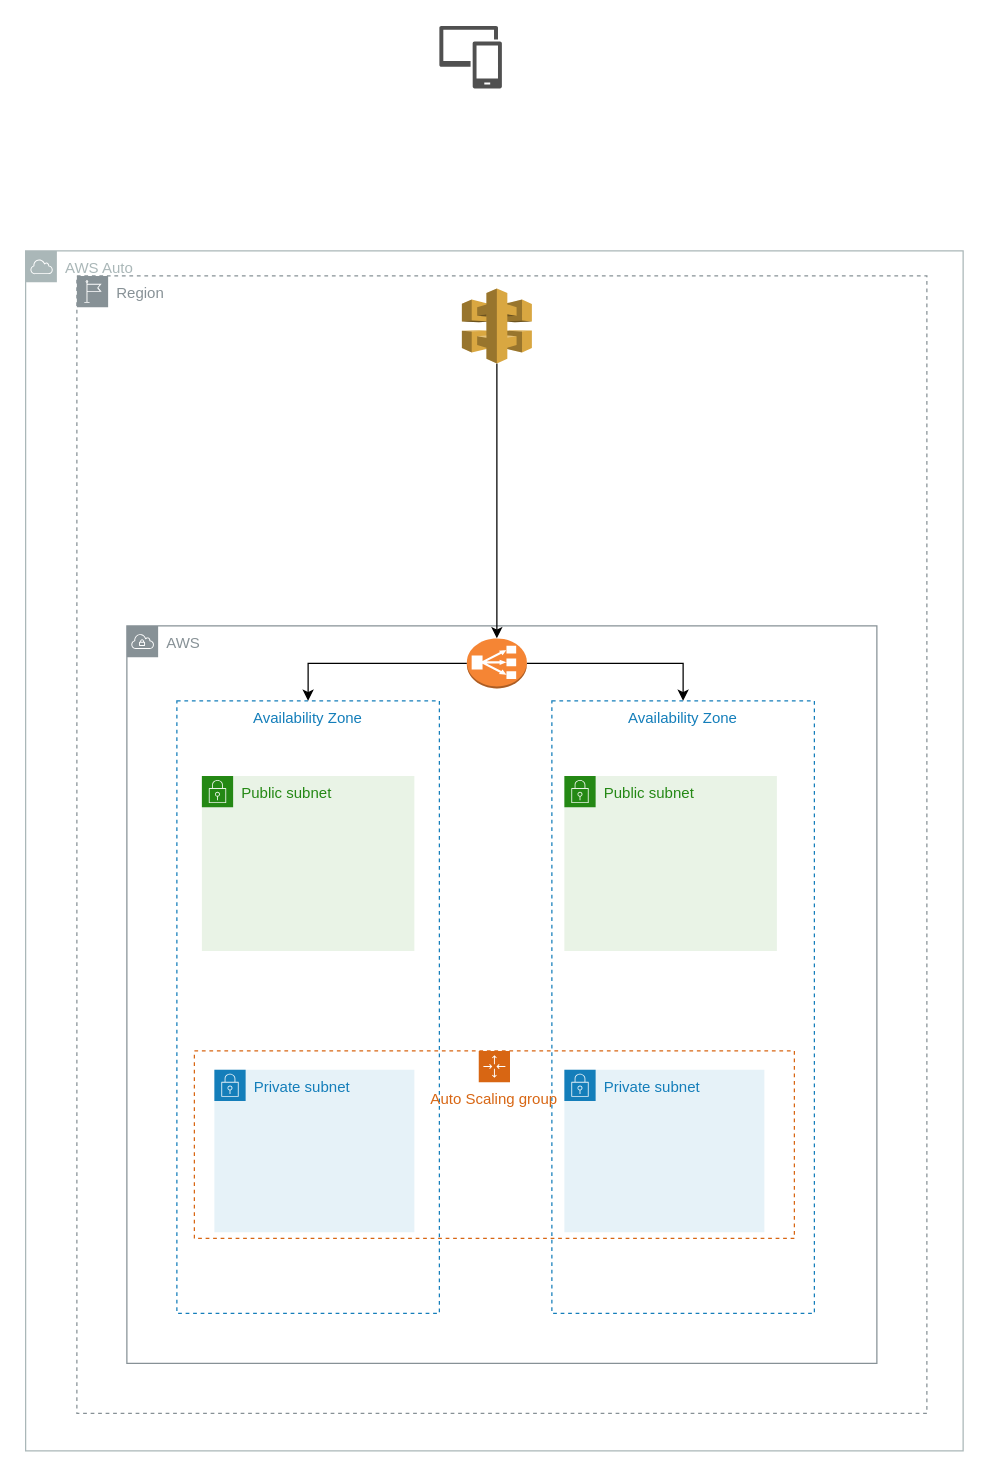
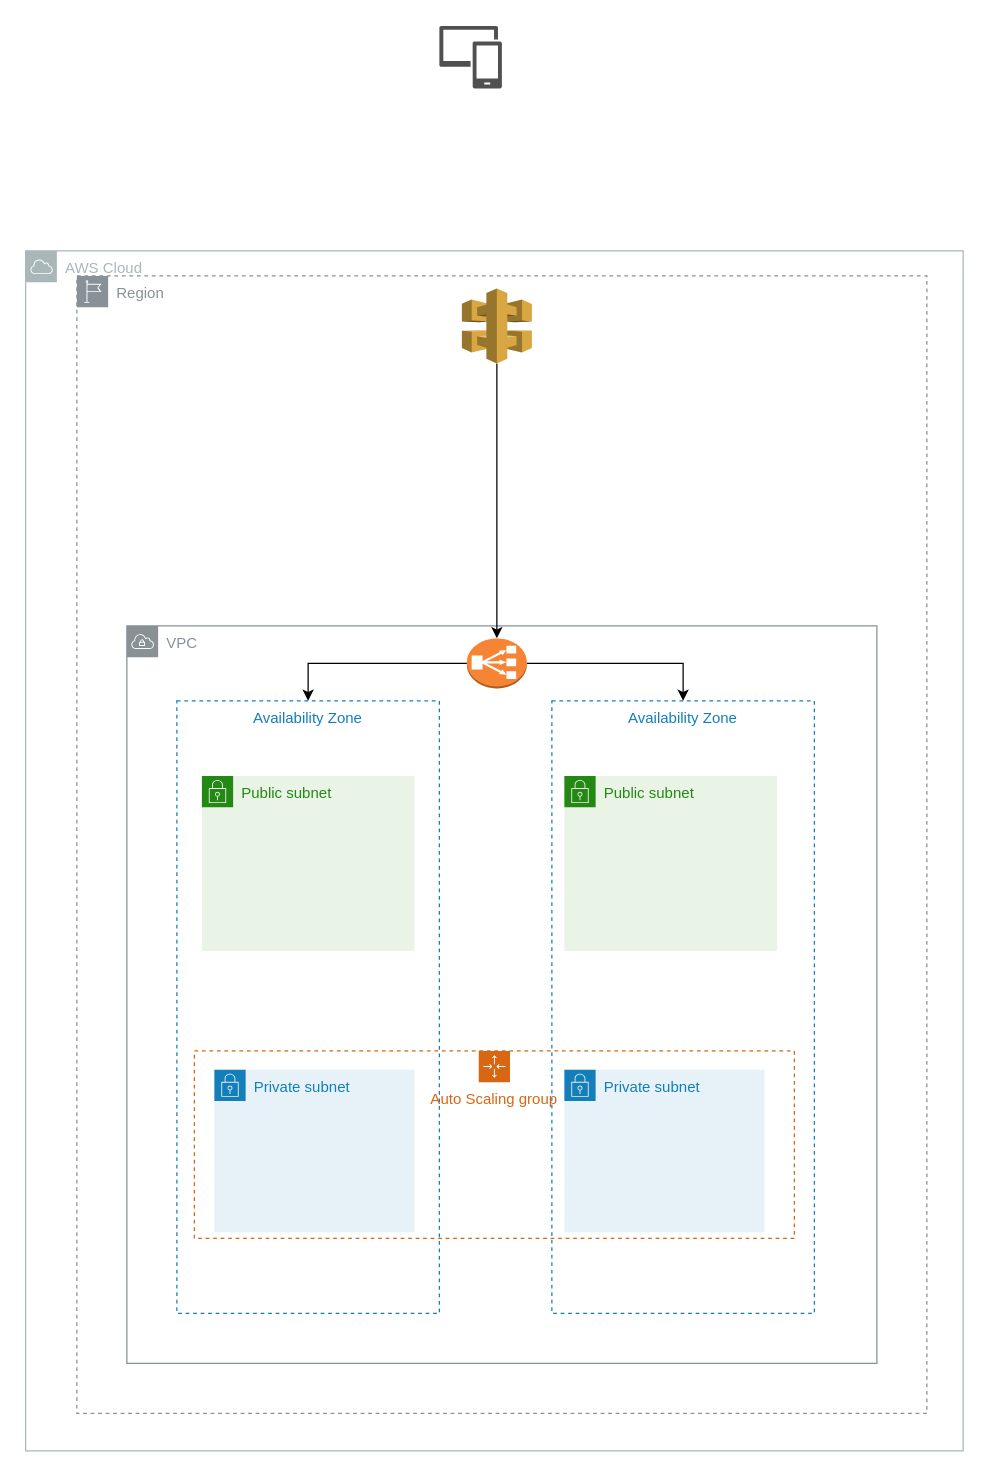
node "AWS Auto": label "AWS Auto" -> "AWS Cloud"
node "AWS": label "AWS" -> "VPC"
